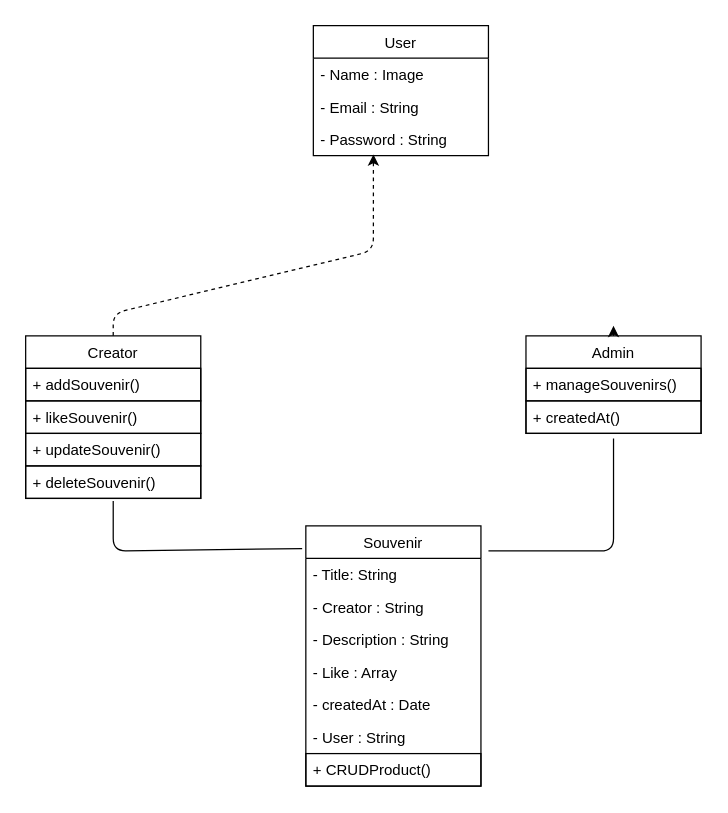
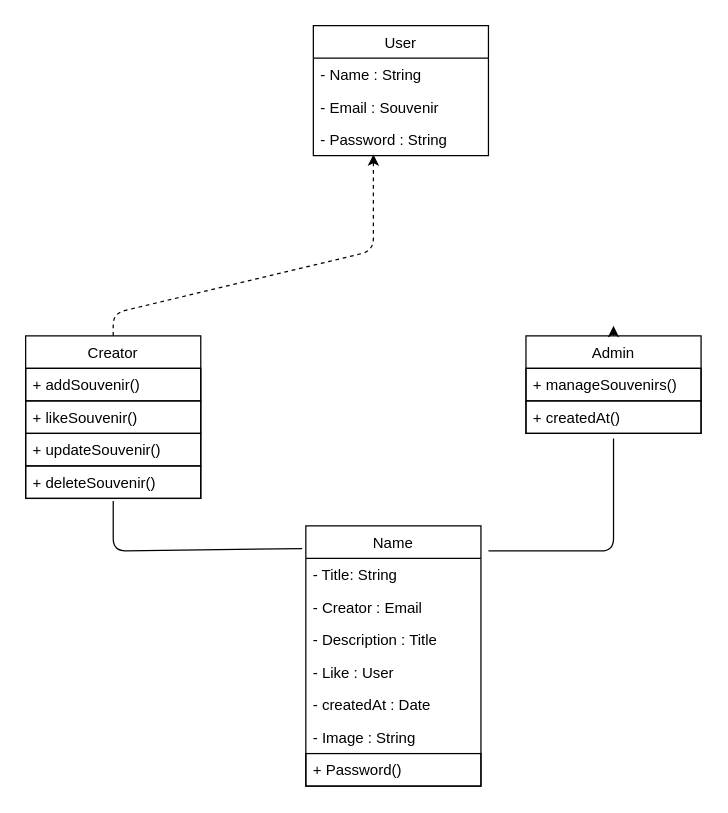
node "- Name : Image": label "- Name : Image" -> "- Name : String"
node "- Email : String": label "- Email : String" -> "- Email : Souvenir"
node "Souvenir": label "Souvenir" -> "Name"
node "- Creator : String": label "- Creator : String" -> "- Creator : Email"
node "- Description : String": label "- Description : String" -> "- Description : Title"
node "- Like : Array": label "- Like : Array" -> "- Like : User"
node "- User : String": label "- User : String" -> "- Image : String"
node "+ CRUDProduct()": label "+ CRUDProduct()" -> "+ Password()"
